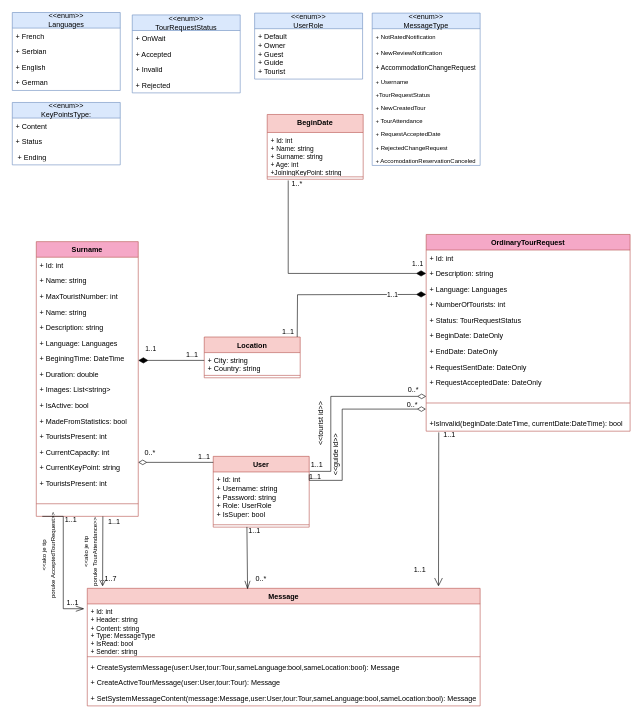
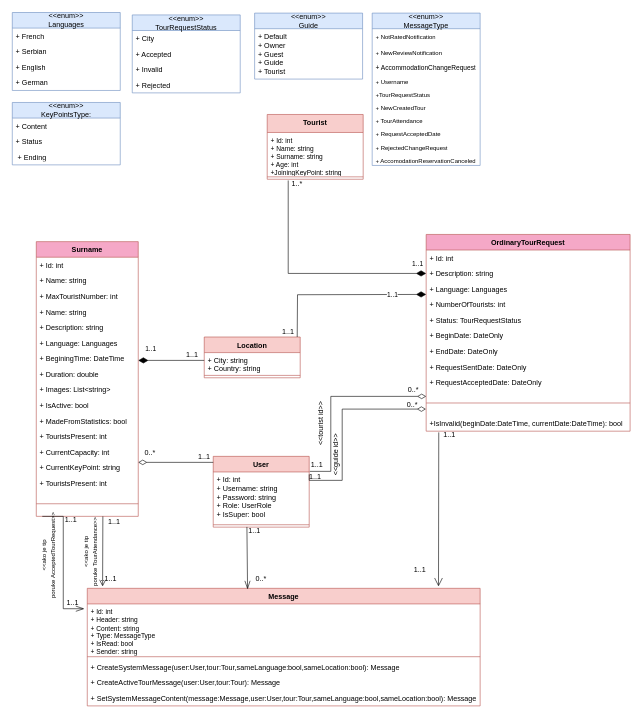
node "<<enum>> UserRole": label "<<enum>> UserRole" -> "<<enum>> Guide"
node "+ OnWait": label "+ OnWait" -> "+ City"
node "BeginDate": label "BeginDate" -> "Tourist"
node "..1..7": label "..1..7" -> "..1..1"
